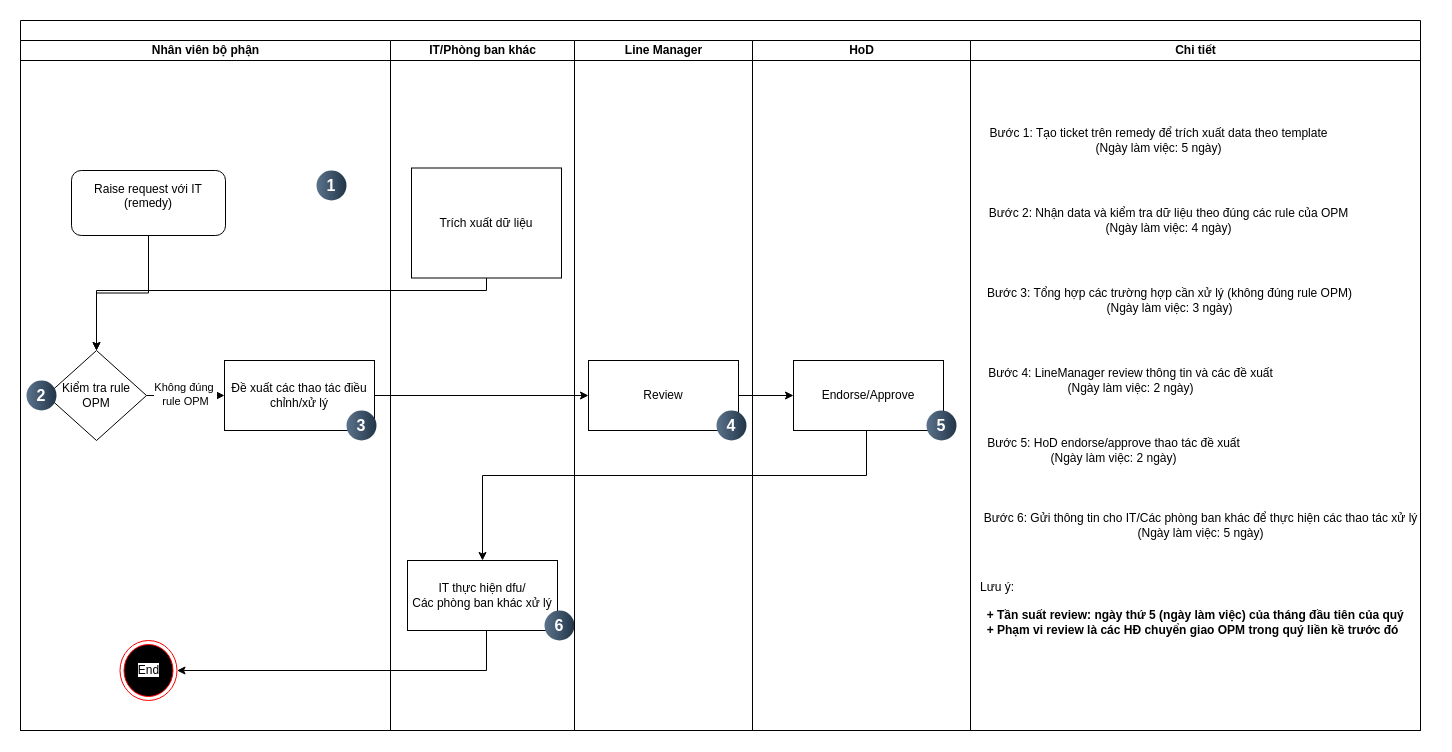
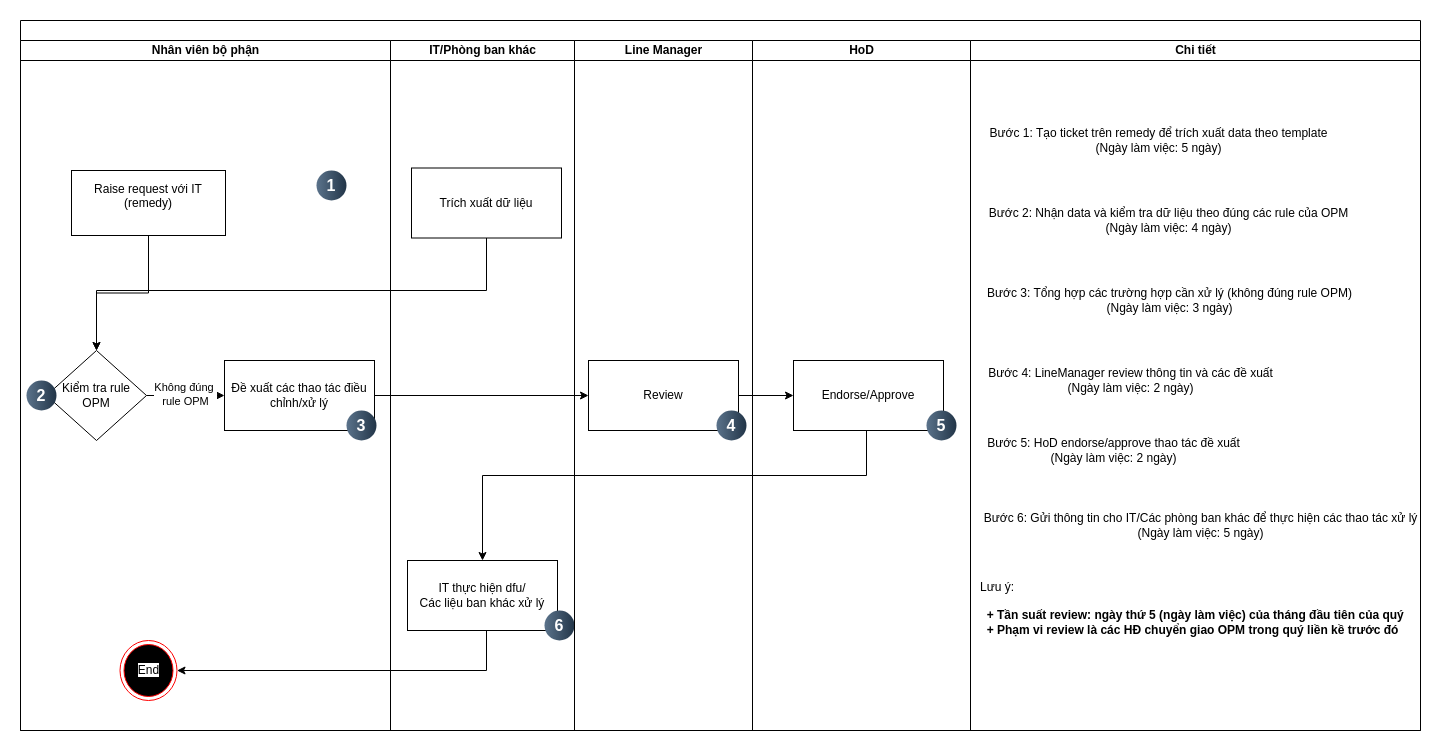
node "Raise request với IT (remedy)": shape rounded rectangle -> rectangle
node "Trích xuất dữ liệu": size 150x110 -> 150x70
node "IT thực hiện dfu/ Các phòng ban khác xử lý": label "IT thực hiện dfu/ Các phòng ban khác xử lý" -> "IT thực hiện dfu/ Các liệu ban khác xử lý"
